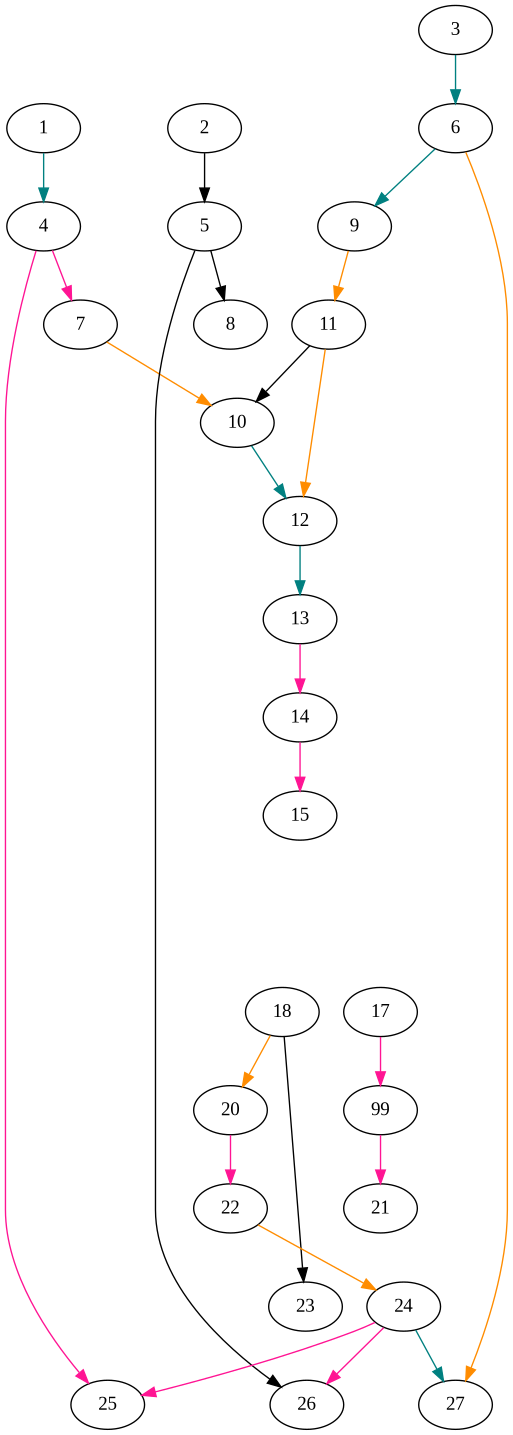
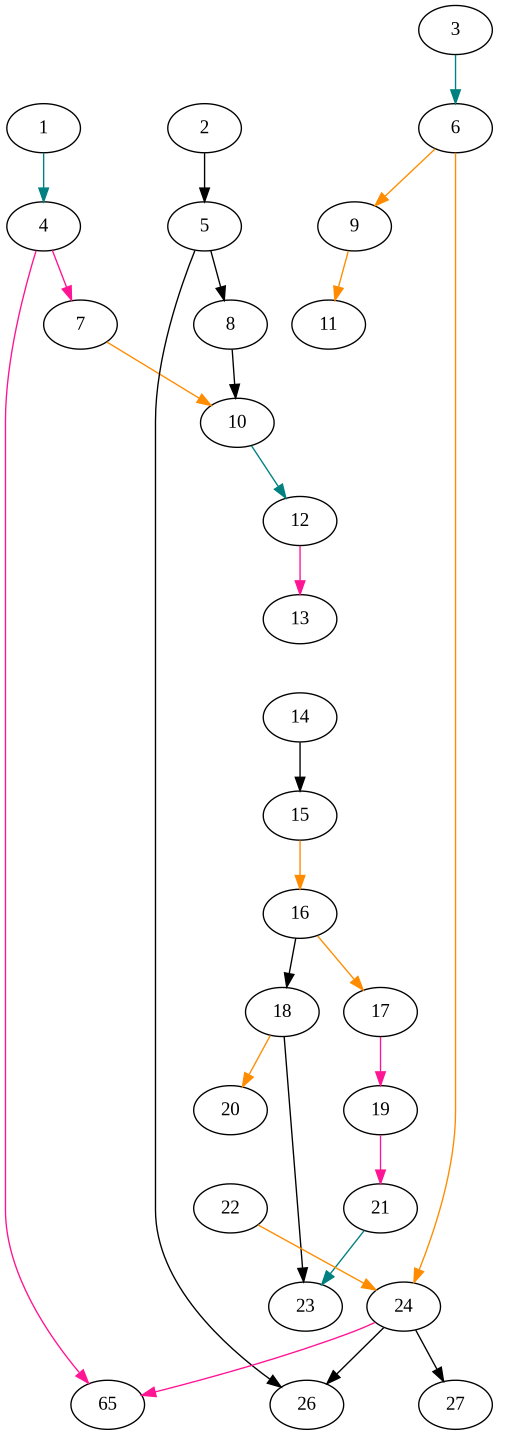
edge "6" -> "9": color teal -> darkorange
edge "11" -> "10": now "8" -> "10"
edge "11" -> "12": removed
edge "12" -> "13": color teal -> deeppink
edge "13" -> "14": removed
edge "14" -> "15": color deeppink -> black
edge "6" -> "27": now "6" -> "24"
node "16": added
node "99": label "99" -> "19"
edge "20" -> "22": removed
edge "21" -> "23": added
edge "24" -> "27": color teal -> black
edge "24" -> "26": color deeppink -> black
node "25": label "25" -> "65"
